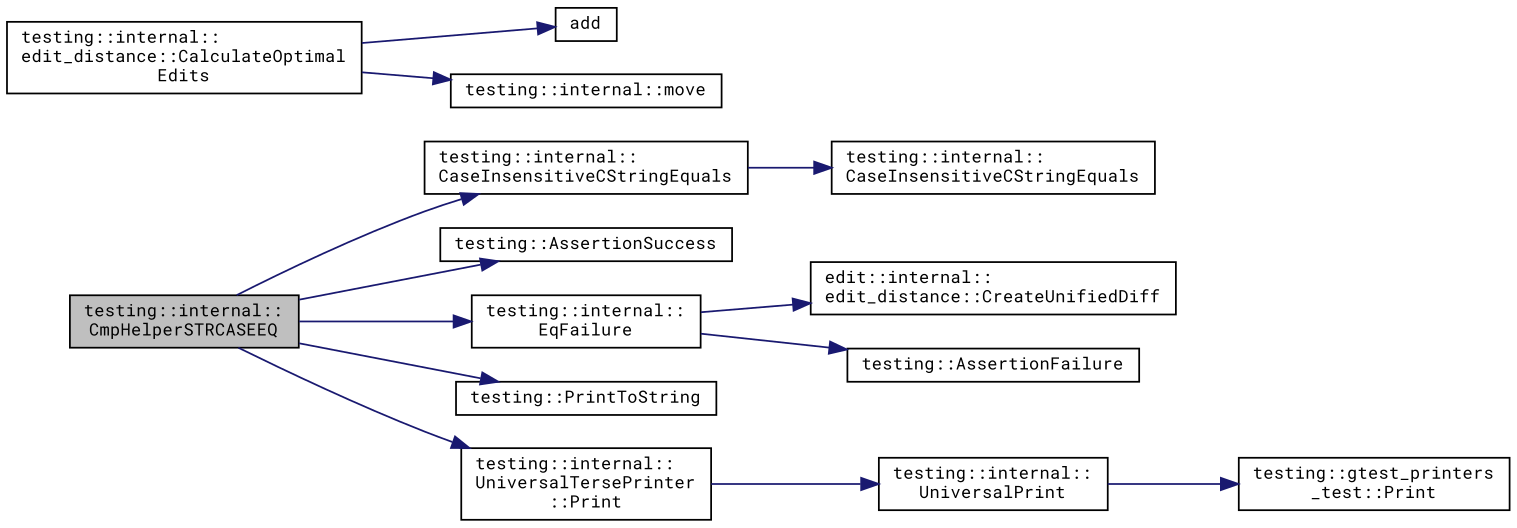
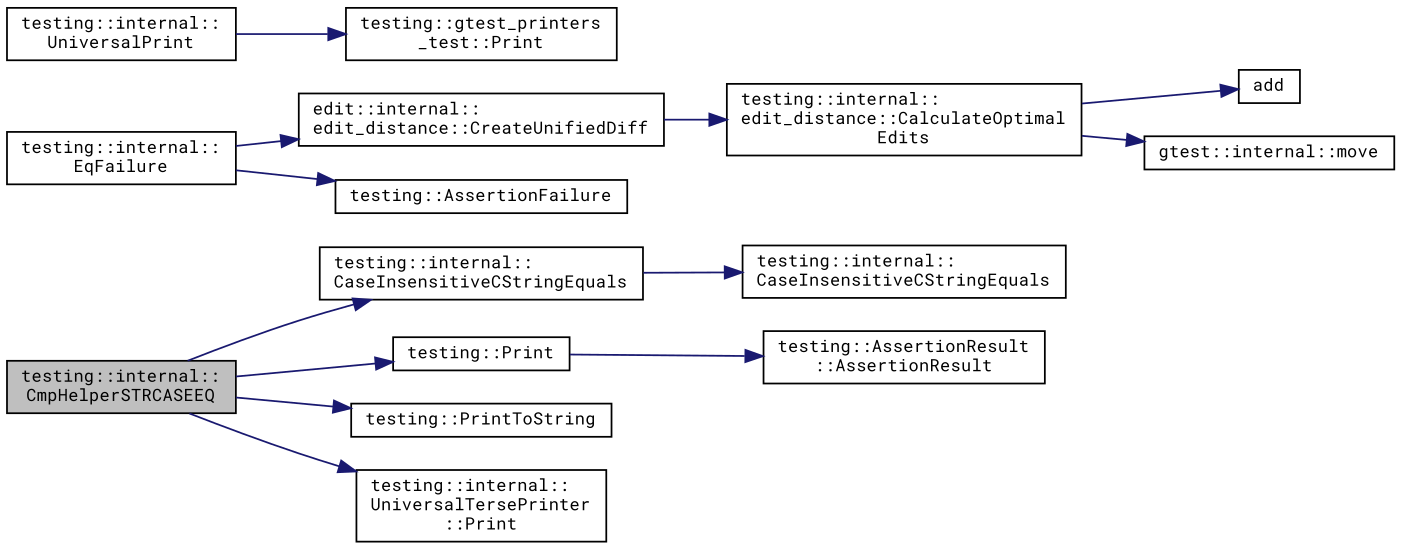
node "testing::internal::move": label "testing::internal::move" -> "gtest::internal::move"
edge "edit::internal:: edit_distance::CreateUnifiedDiff" -> "testing::internal:: edit_distance::CalculateOptimal Edits": added
node "testing::AssertionSuccess": label "testing::AssertionSuccess" -> "testing::Print"
edge "testing::internal:: CmpHelperSTRCASEEQ" -> "testing::internal:: EqFailure": removed
node "testing::AssertionResult ::AssertionResult": added
edge "testing::internal:: UniversalTersePrinter ::Print" -> "testing::internal:: UniversalPrint": removed
